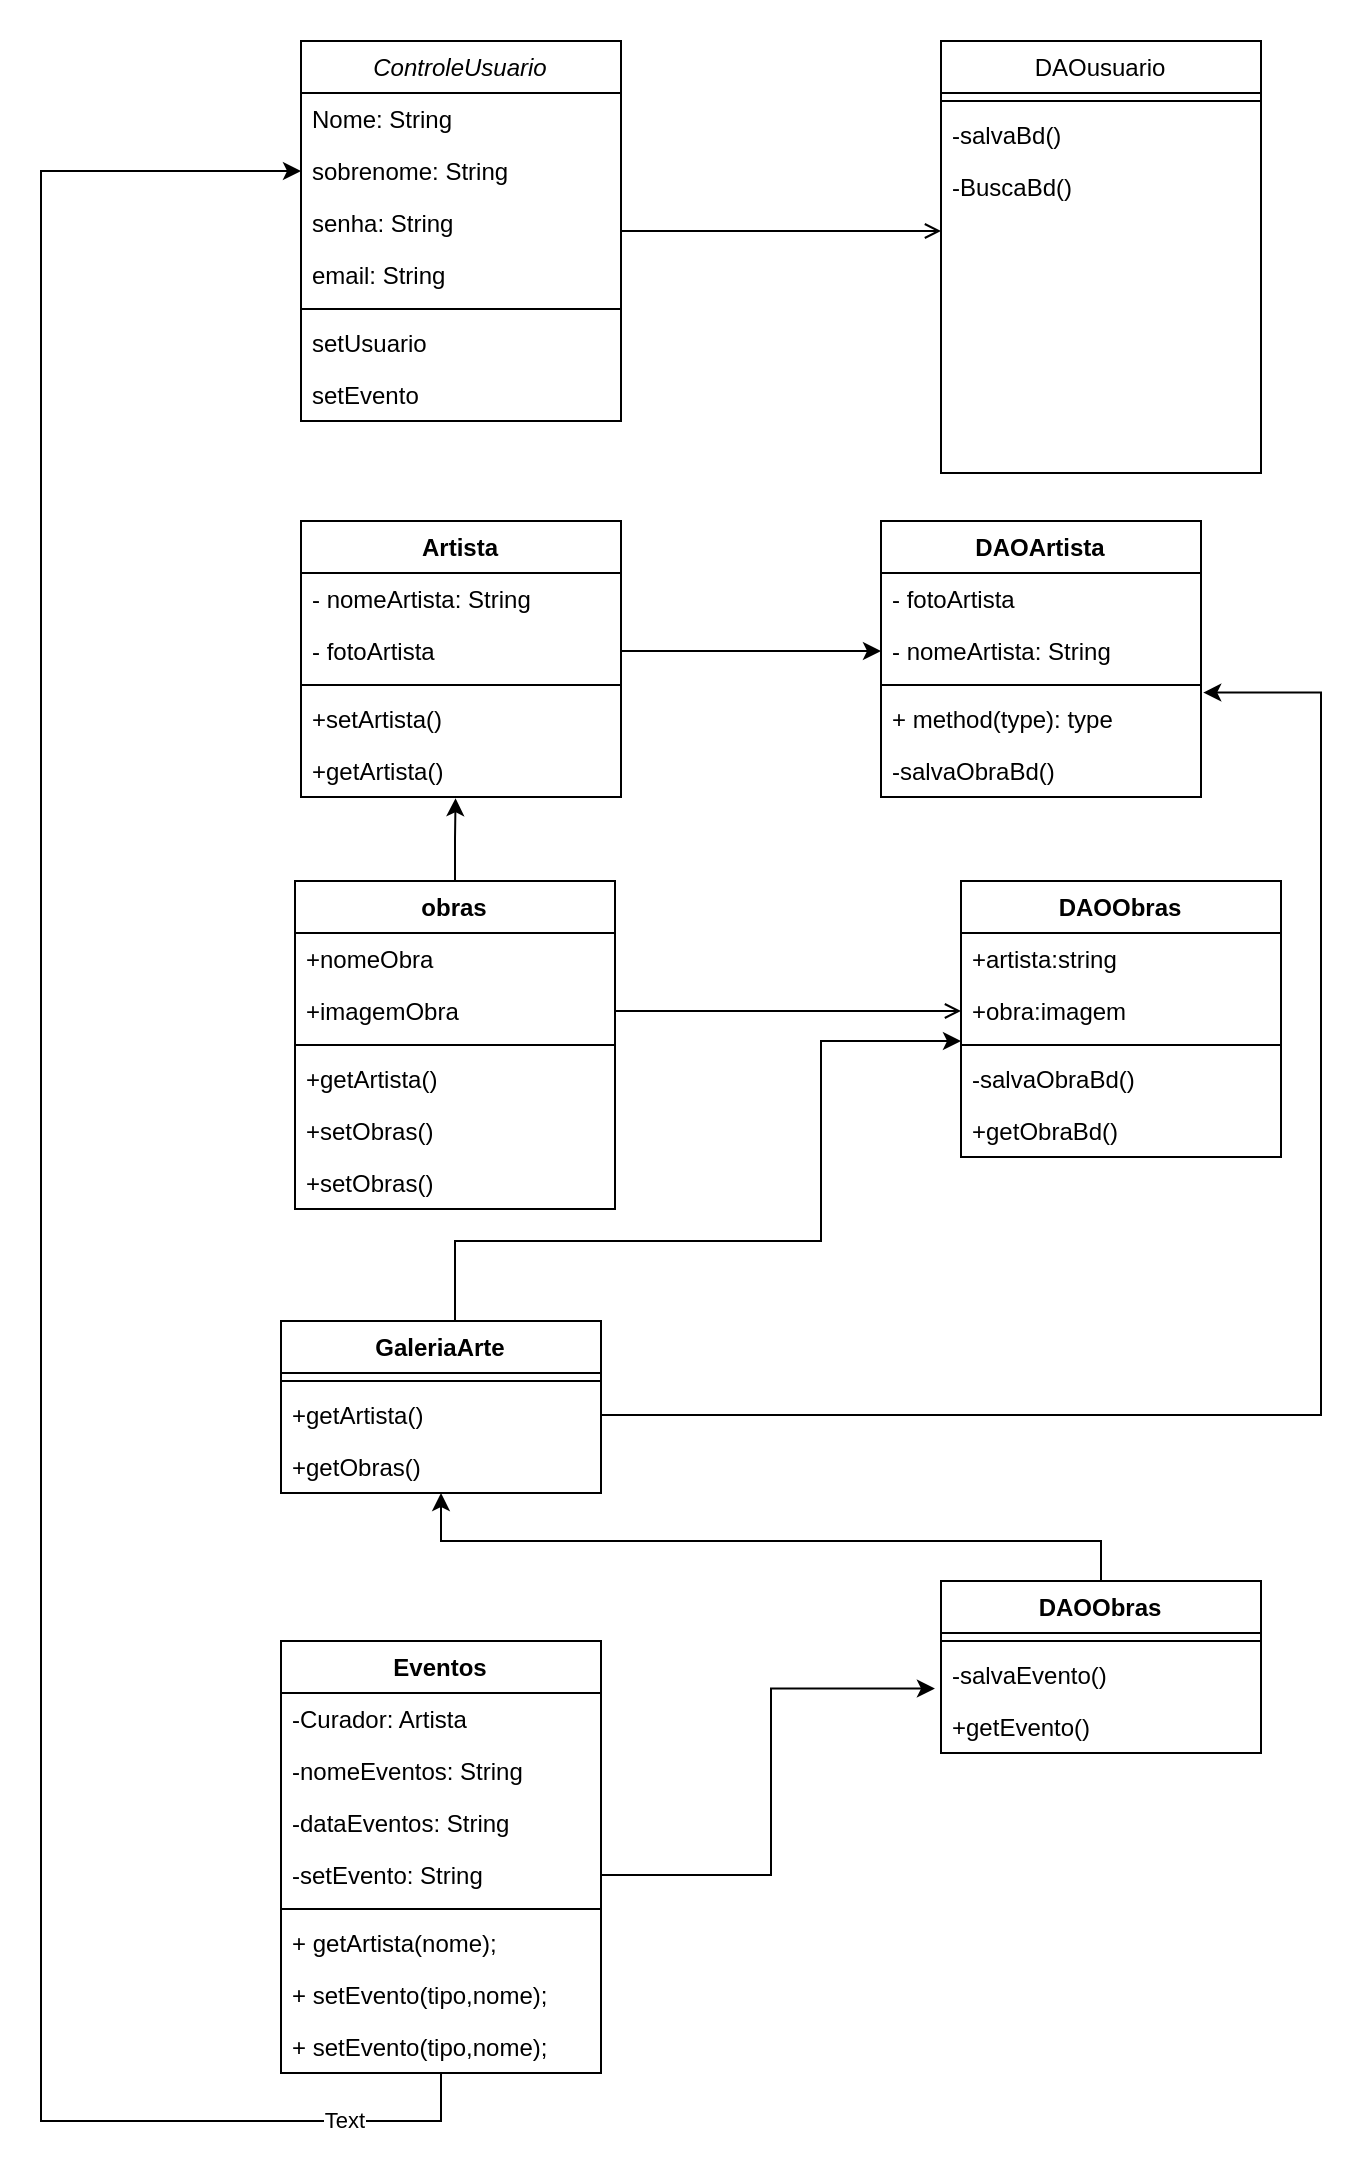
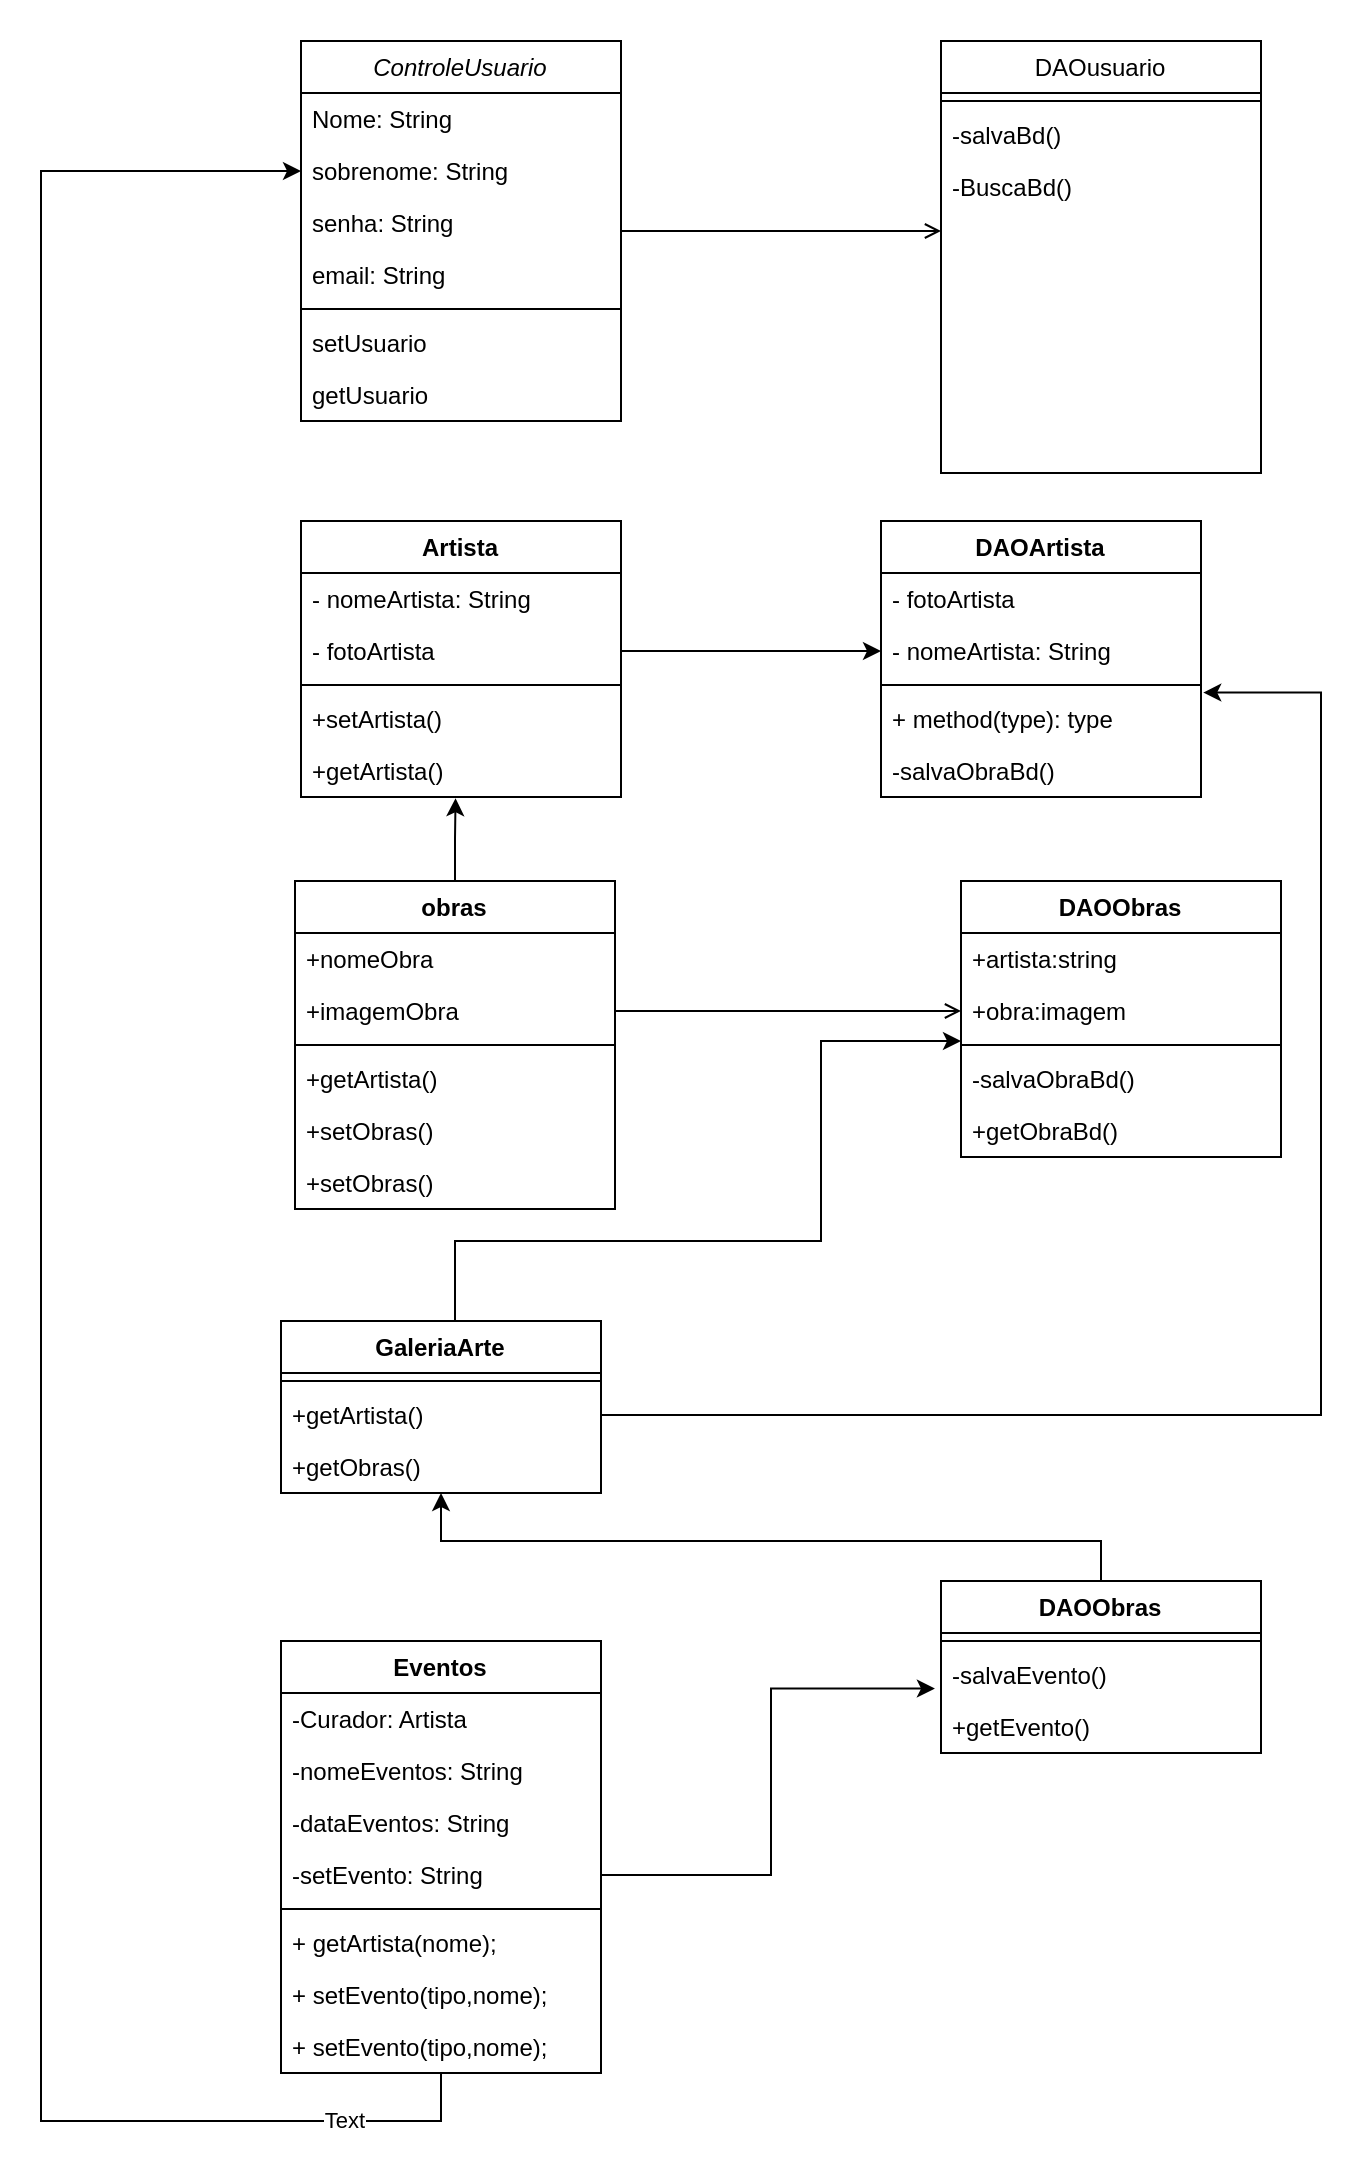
node "setEvento": label "setEvento" -> "getUsuario"
